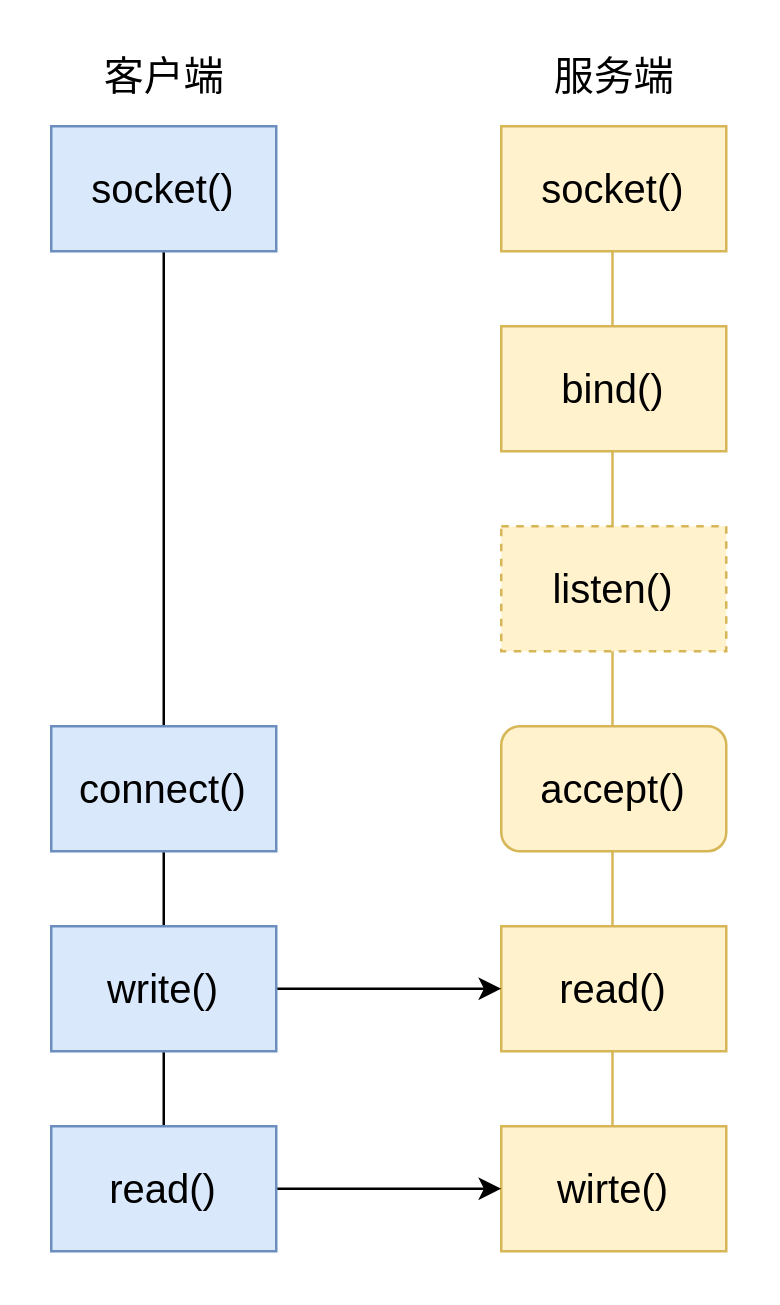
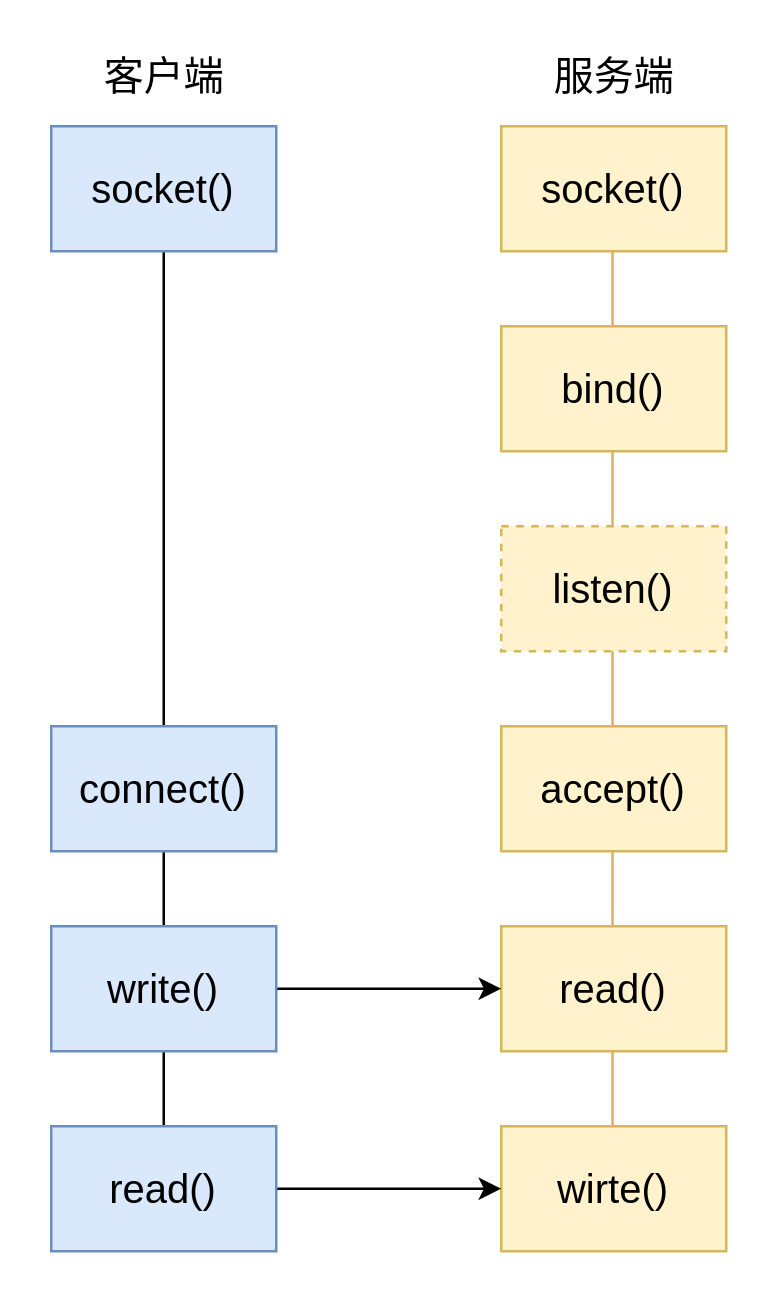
node "accept()": shape rounded rectangle -> rectangle
